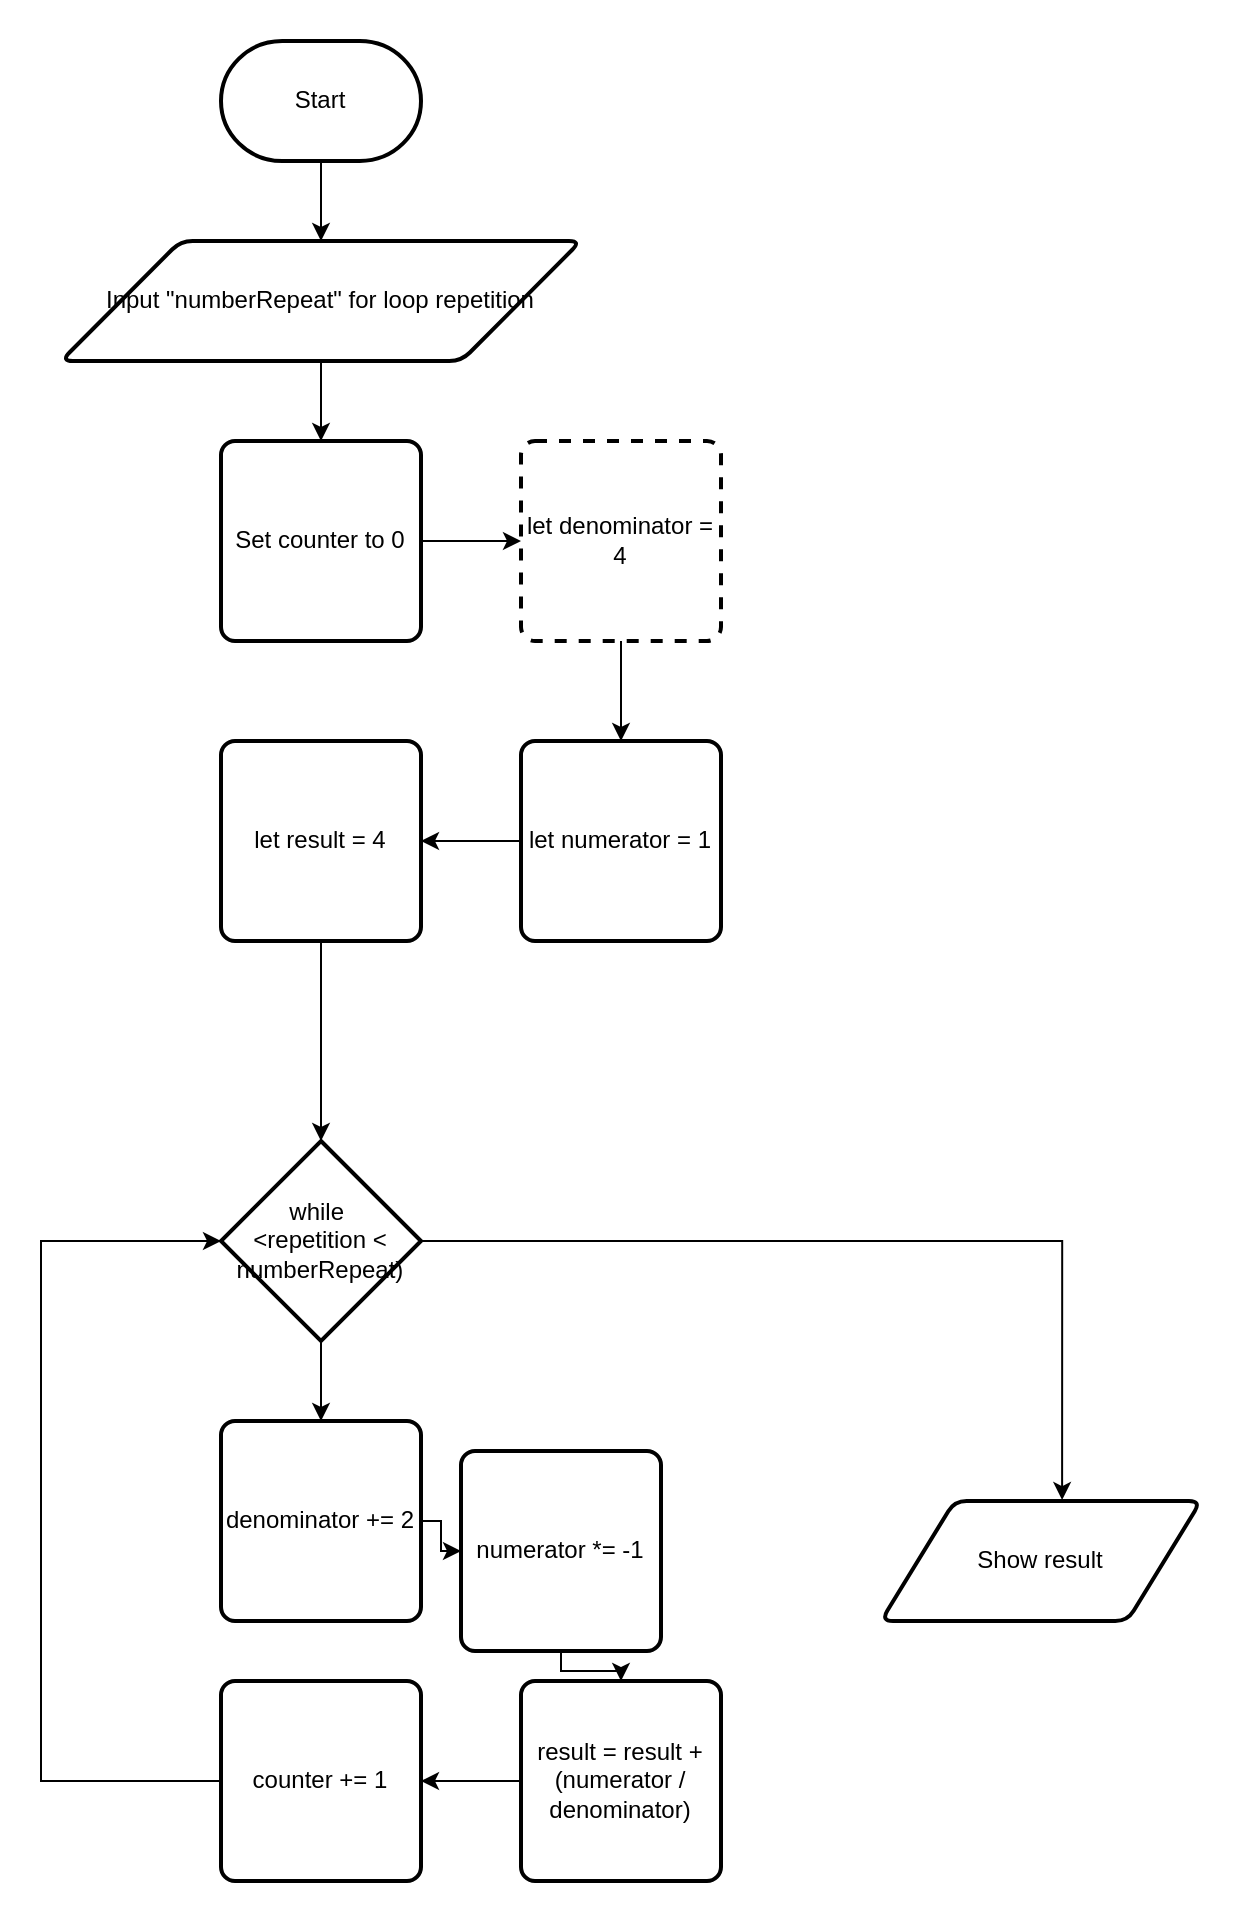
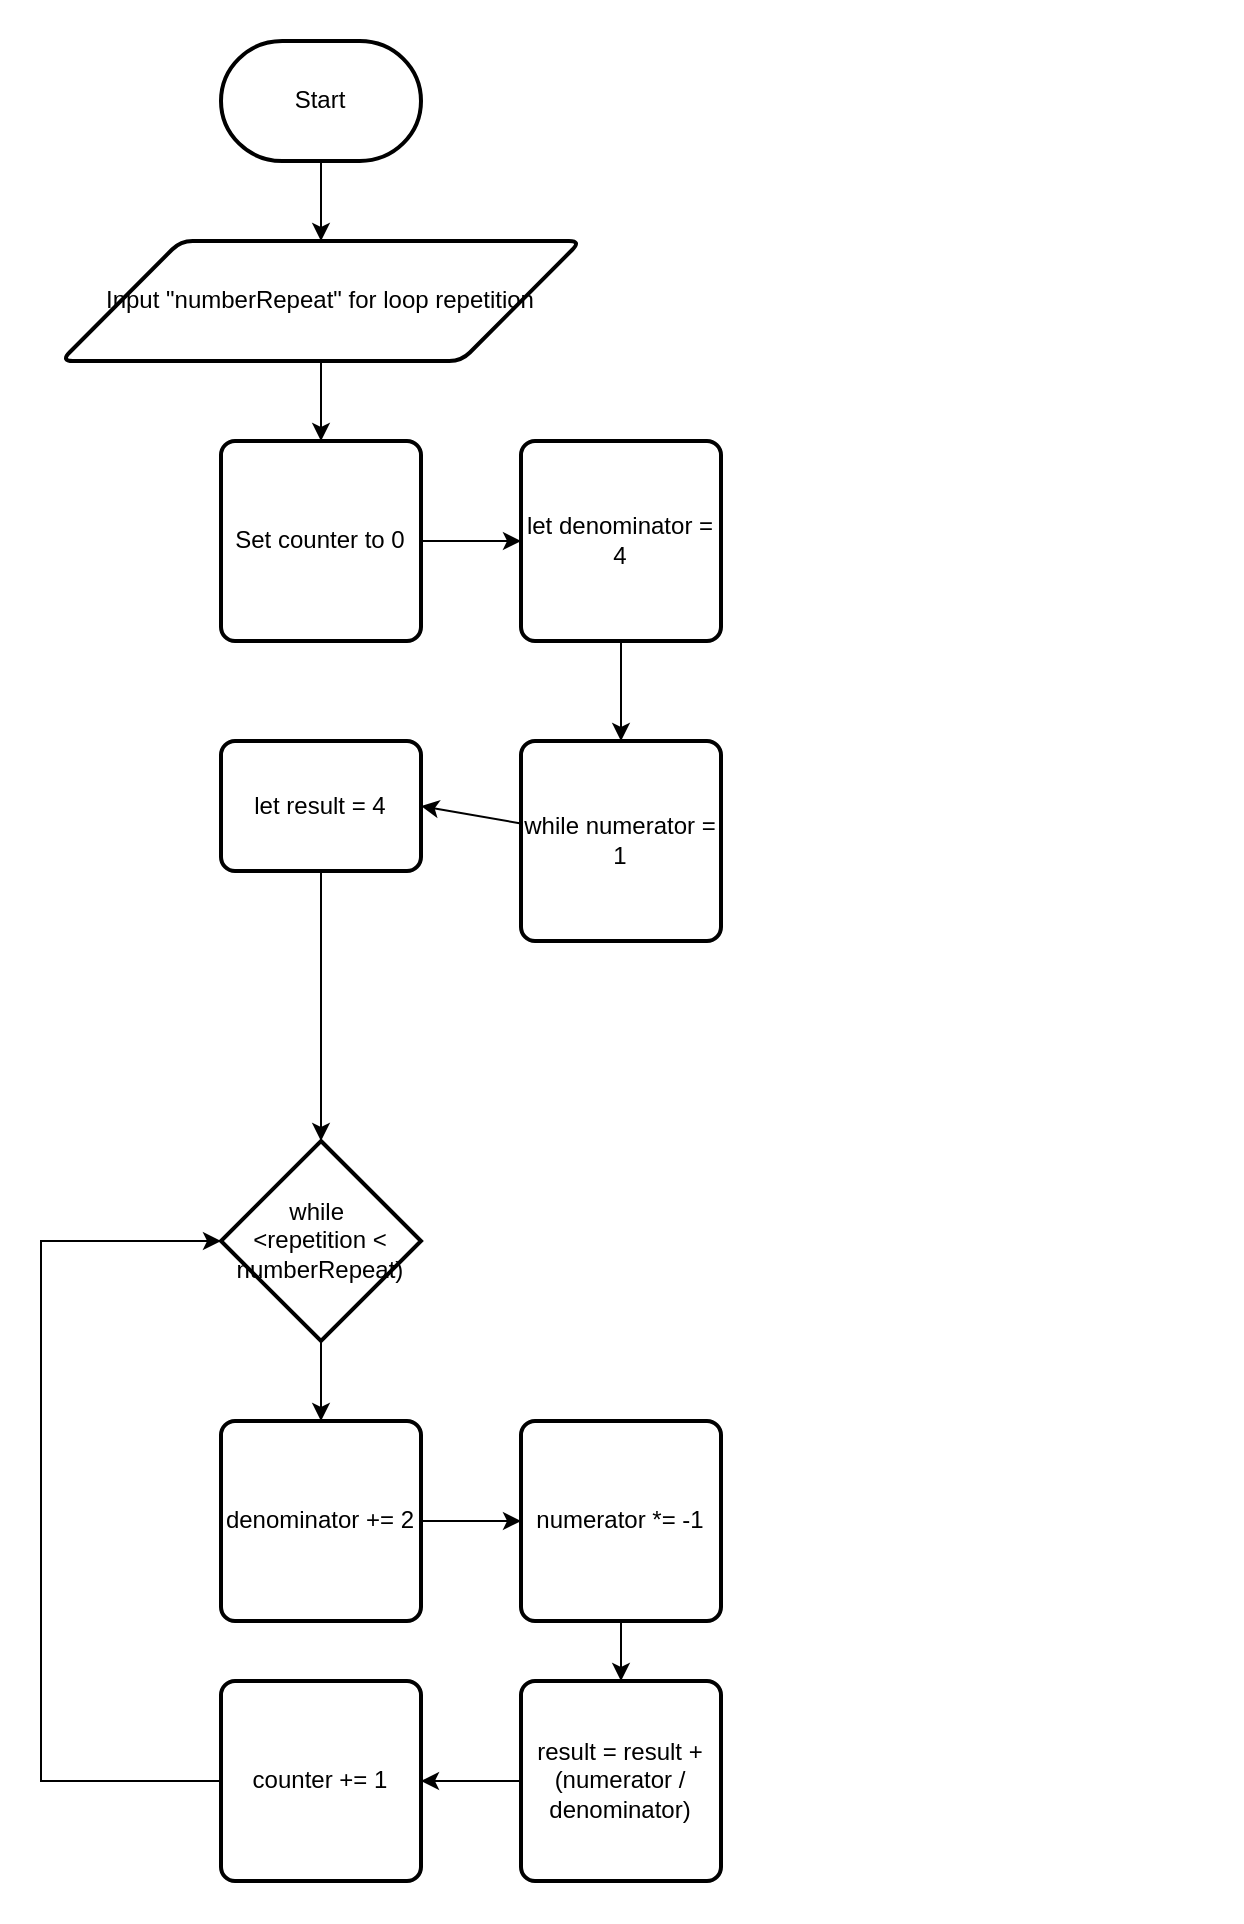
node "let denominator = 4": style dashed -> solid
node "let result = 4": size 200x200 -> 200x130
node "let numerator = 1": label "let numerator = 1" -> "while numerator = 1"
edge "while <repetition < numberRepeat)" -> "Show result": removed
node "numerator *= -1": moved (561, 1551) -> (621, 1521)
node "Show result": removed
